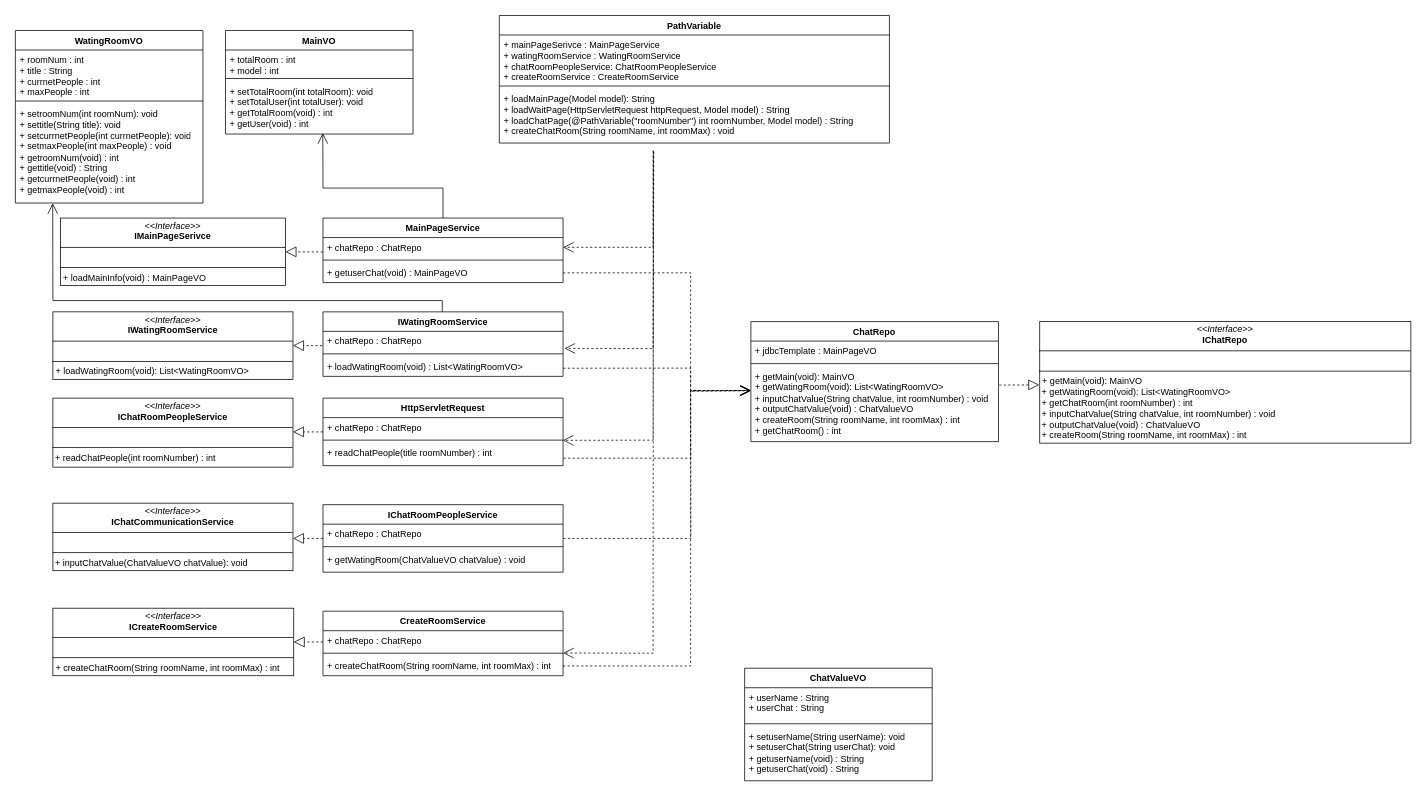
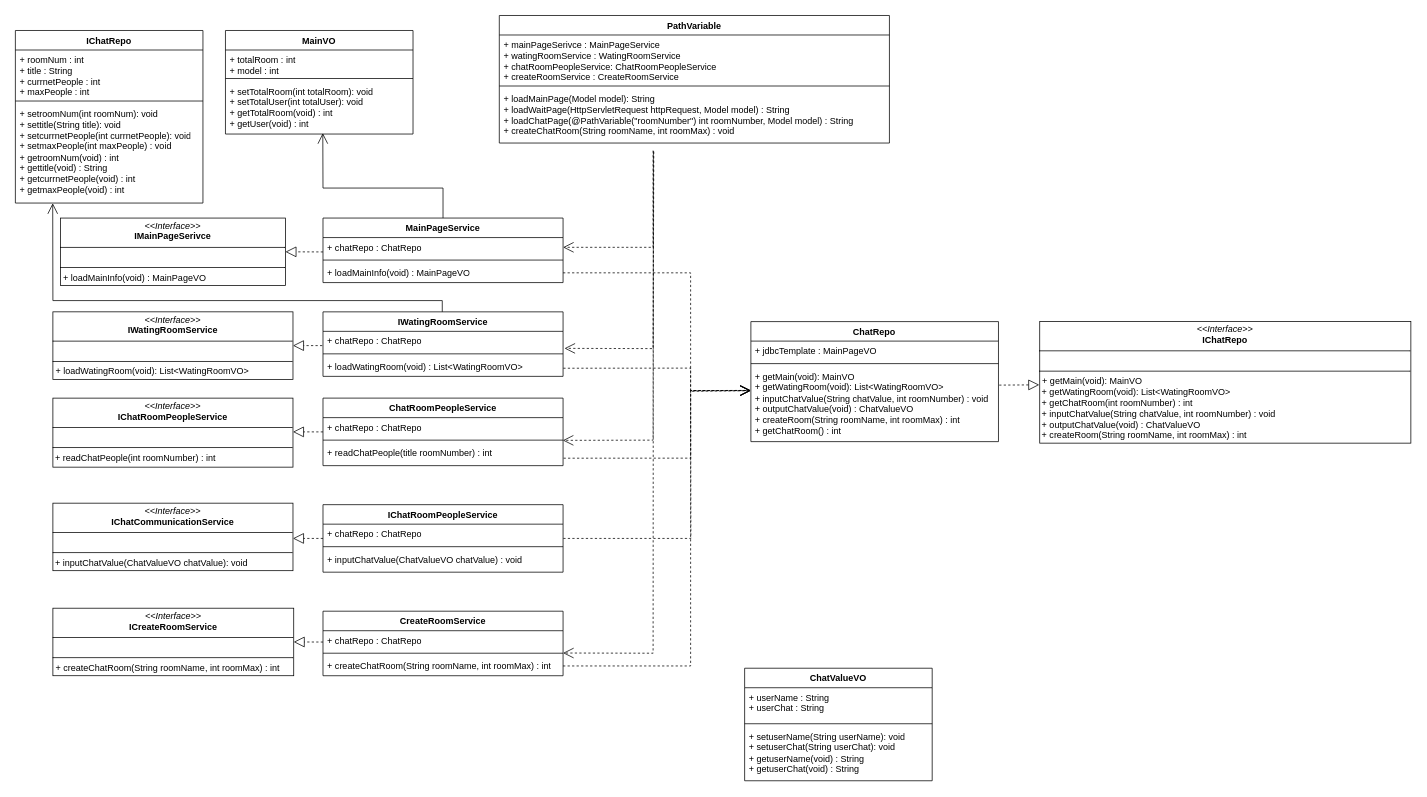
node "WatingRoomVO": label "WatingRoomVO" -> "IChatRepo"
node "+ getuserChat(void) : MainPageVO": label "+ getuserChat(void) : MainPageVO" -> "+ loadMainInfo(void) : MainPageVO"
node "HttpServletRequest": label "HttpServletRequest" -> "ChatRoomPeopleService"
node "+ getWatingRoom(ChatValueVO chatValue) : void": label "+ getWatingRoom(ChatValueVO chatValue) : void" -> "+ inputChatValue(ChatValueVO chatValue) : void"
